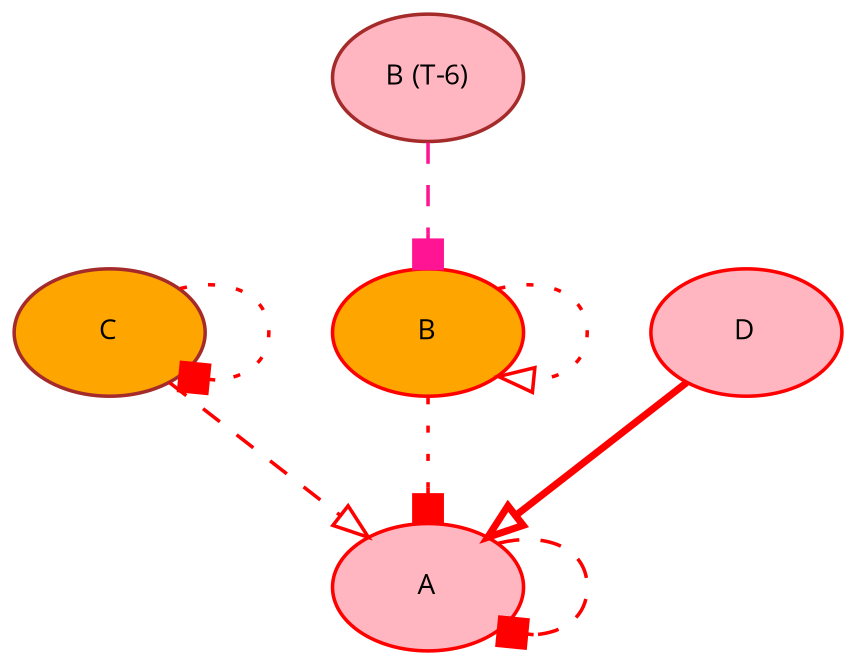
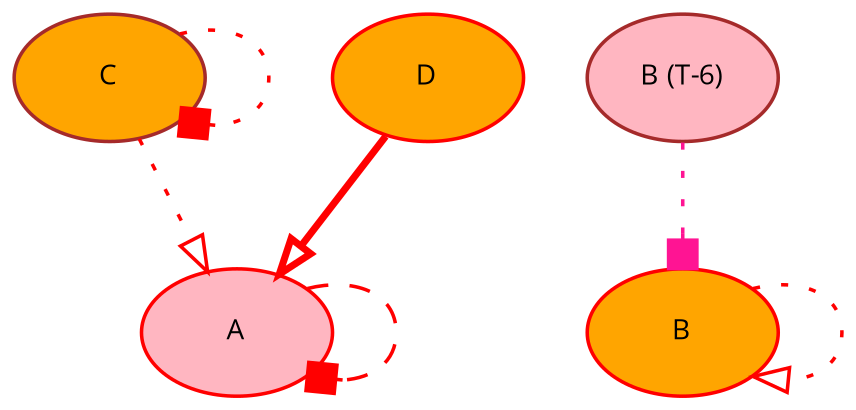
edge "B (T-6)" -> "B": style dashed -> dotted
node "D": fillcolor lightpink -> orange
edge "B" -> "A": removed
edge "C" -> "A": style dashed -> dotted
